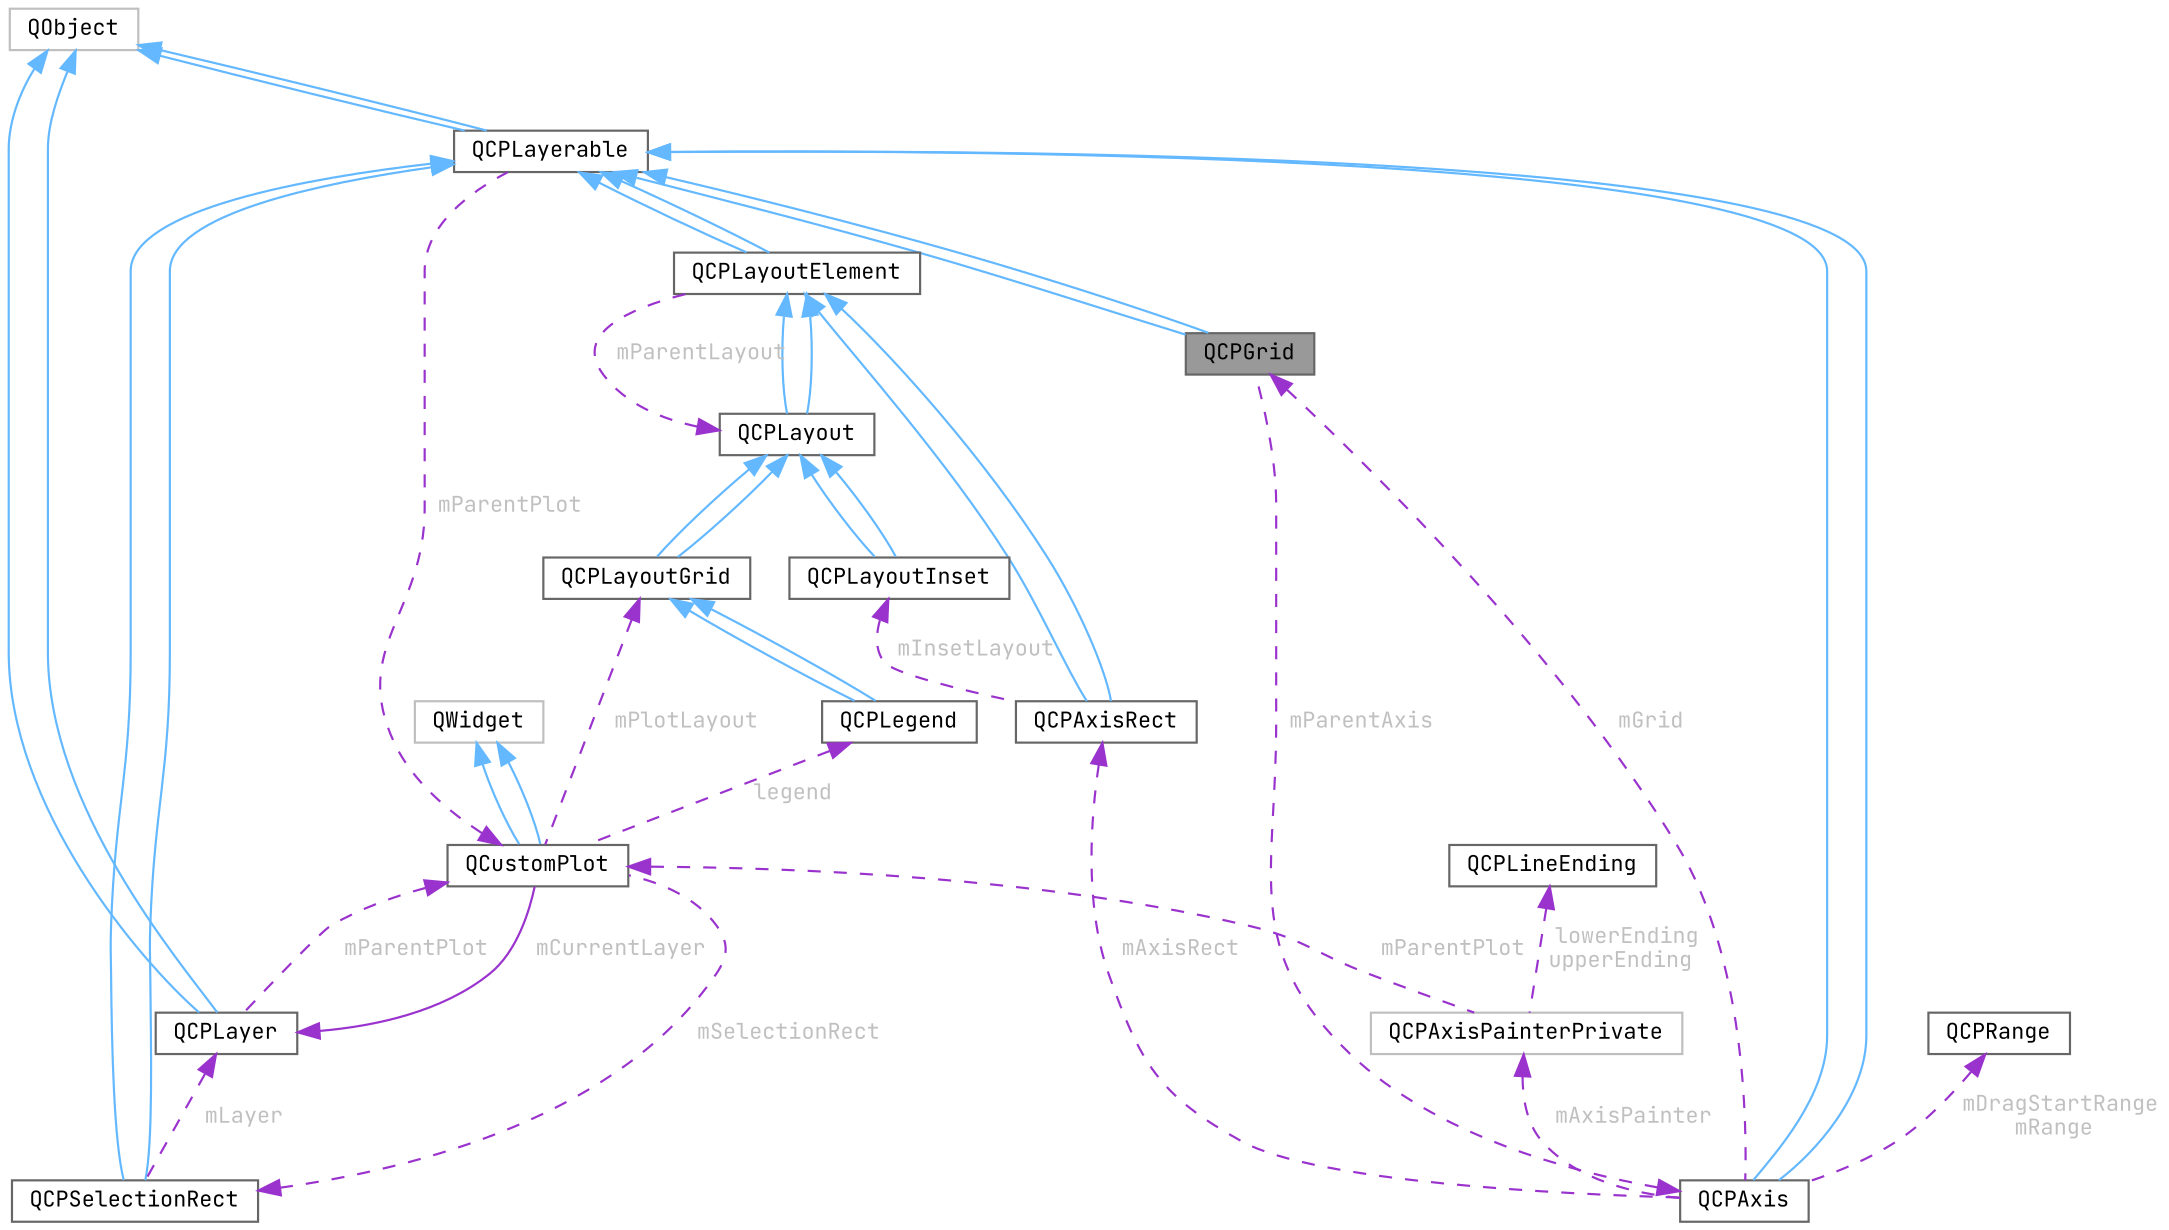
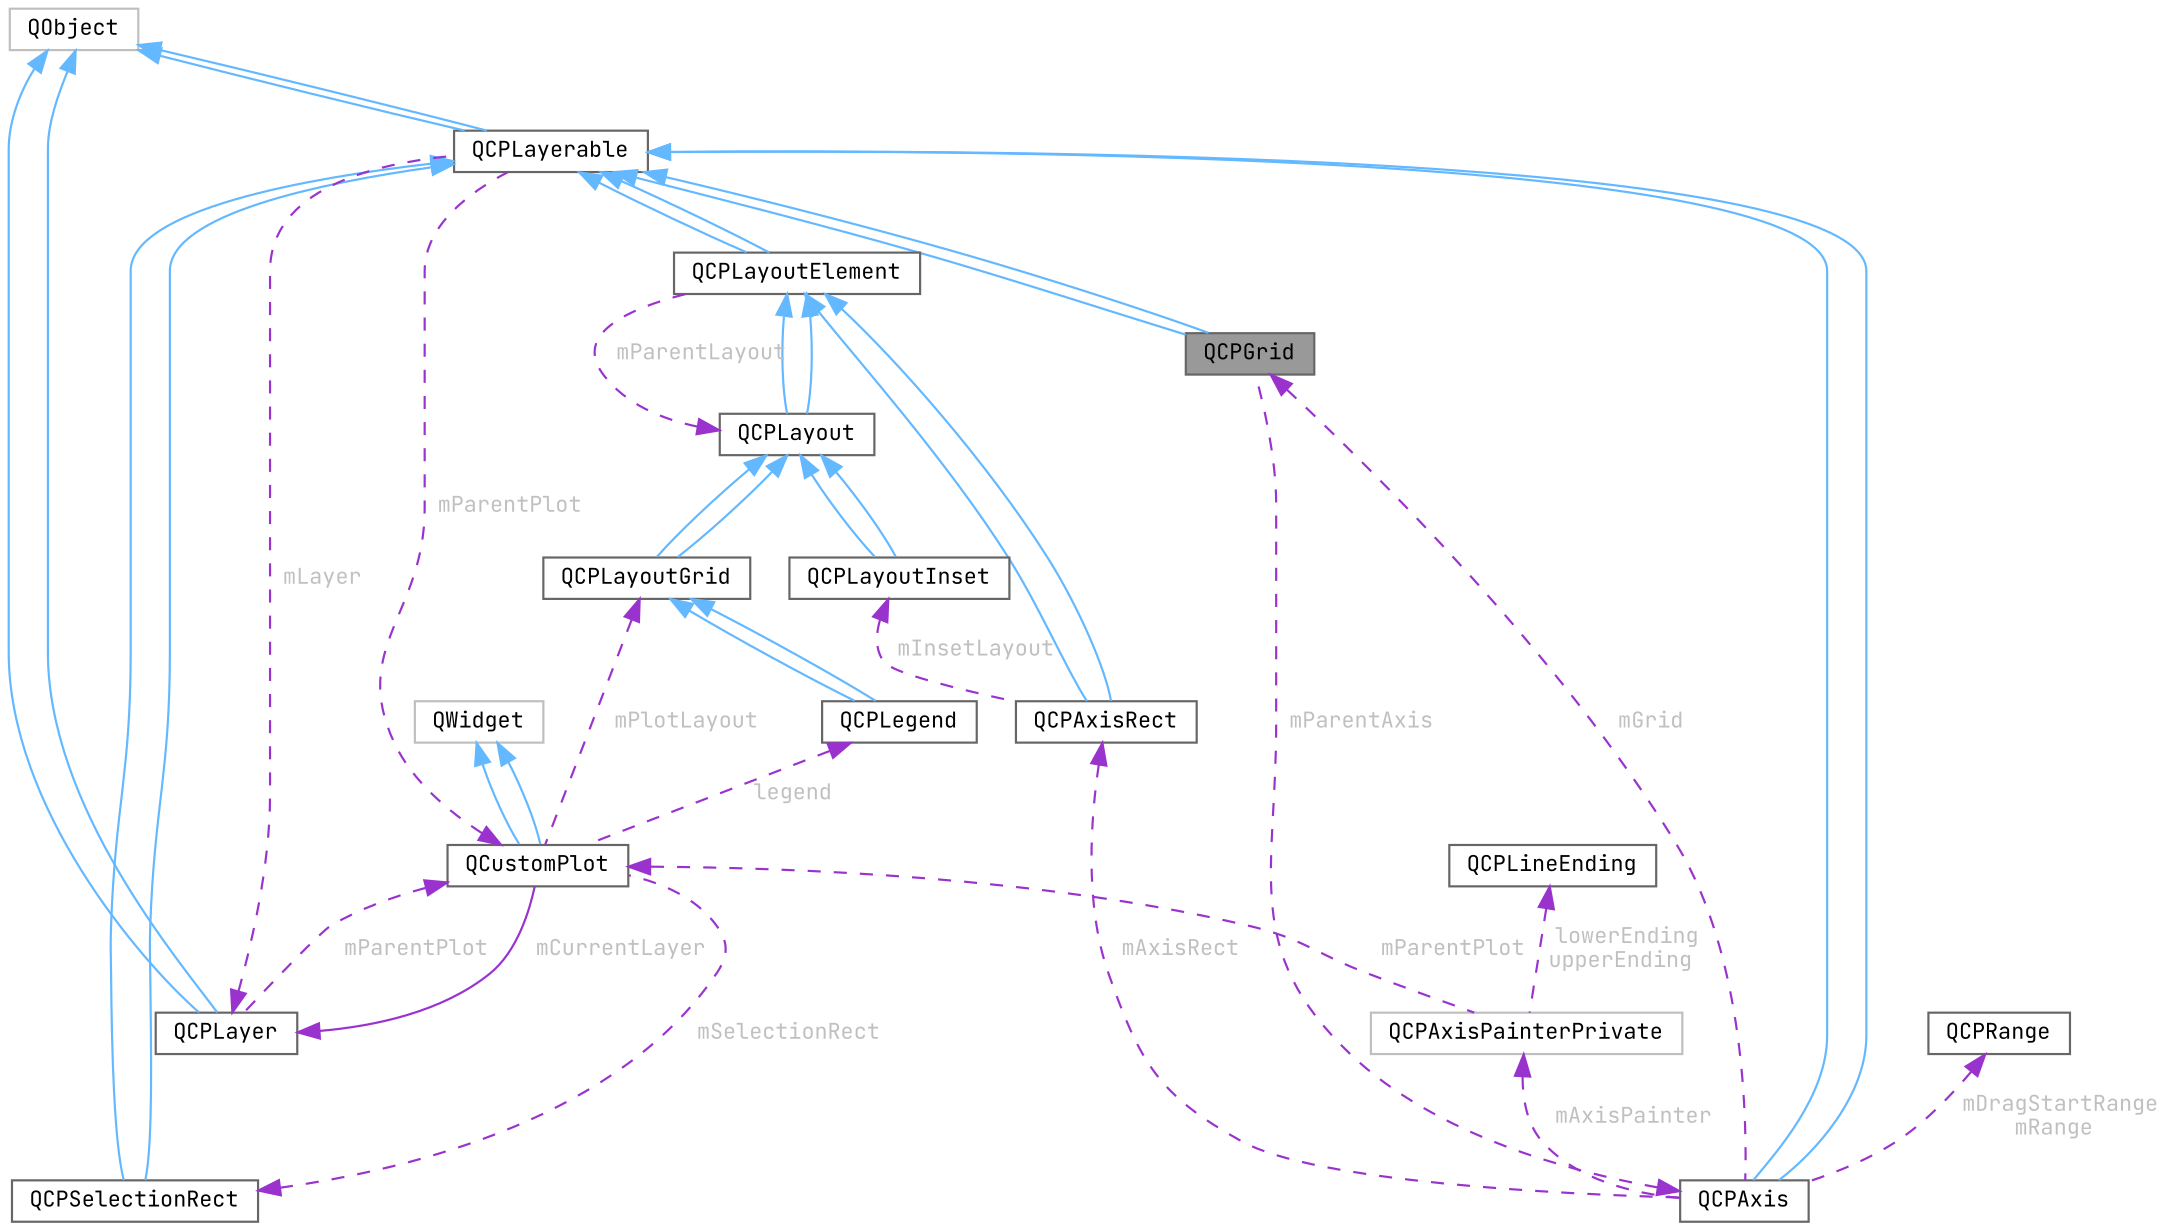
edge "QCPSelectionRect" -> "QCPLayer": now "QCPLayerable" -> "QCPLayer"
